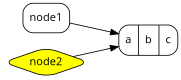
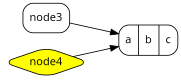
node "node1": label "node1" -> "node3"
node "node2": label "node2" -> "node4"
